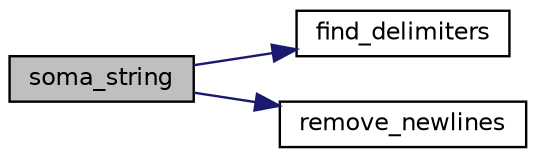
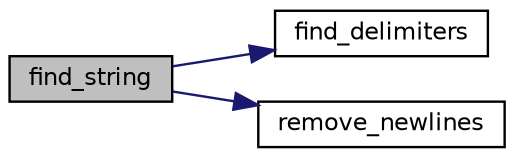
node "soma_string": label "soma_string" -> "find_string"
